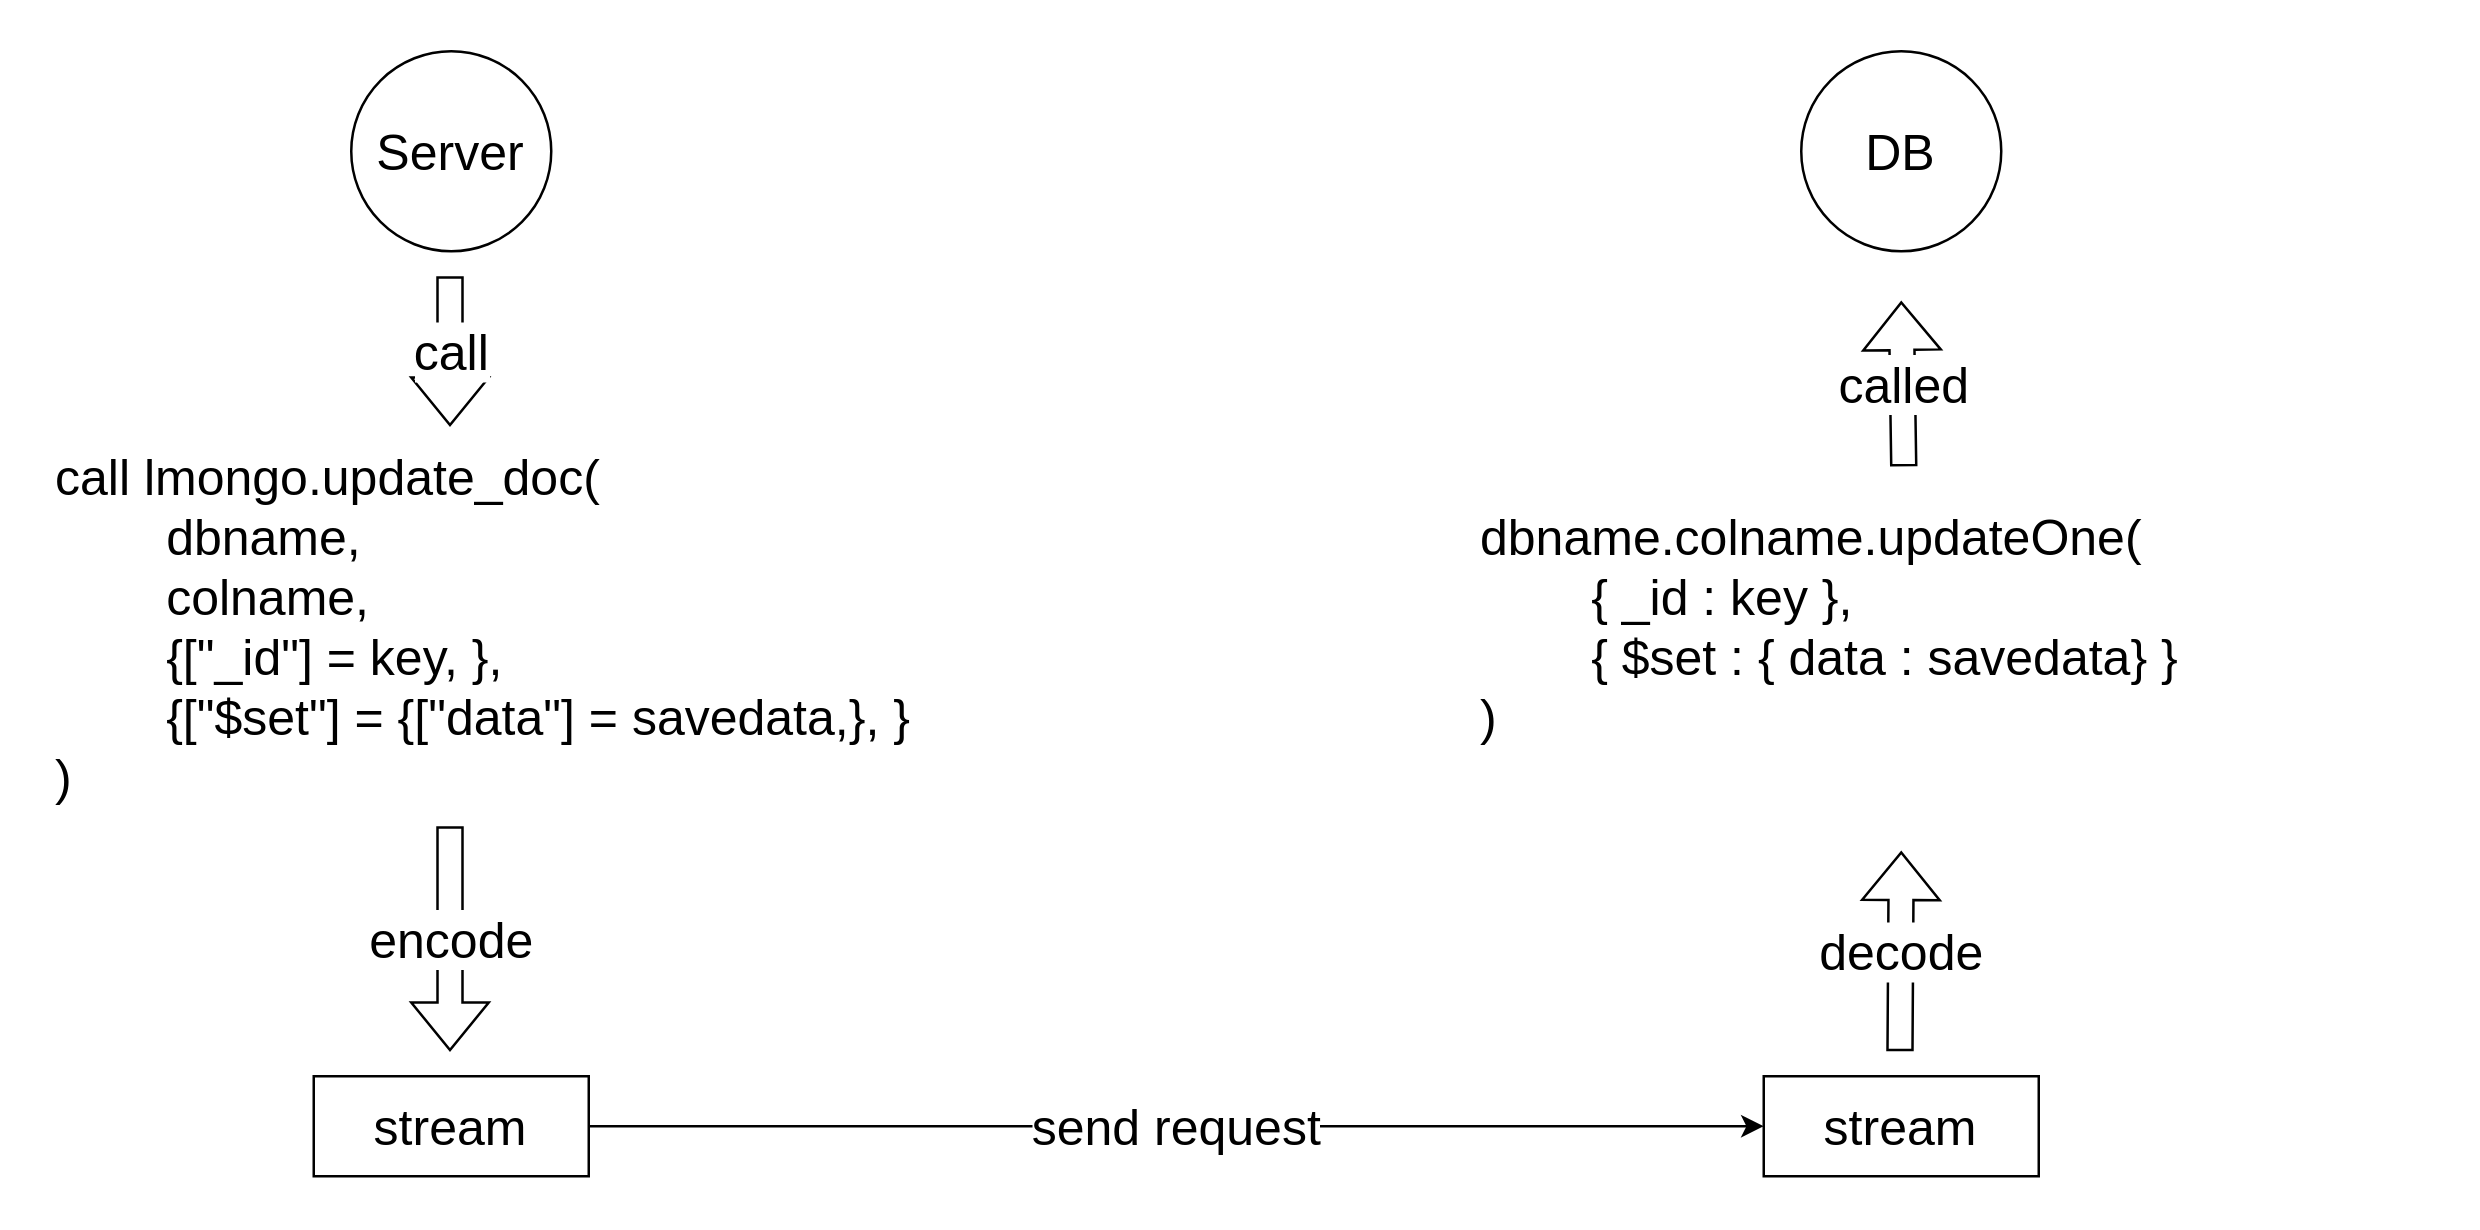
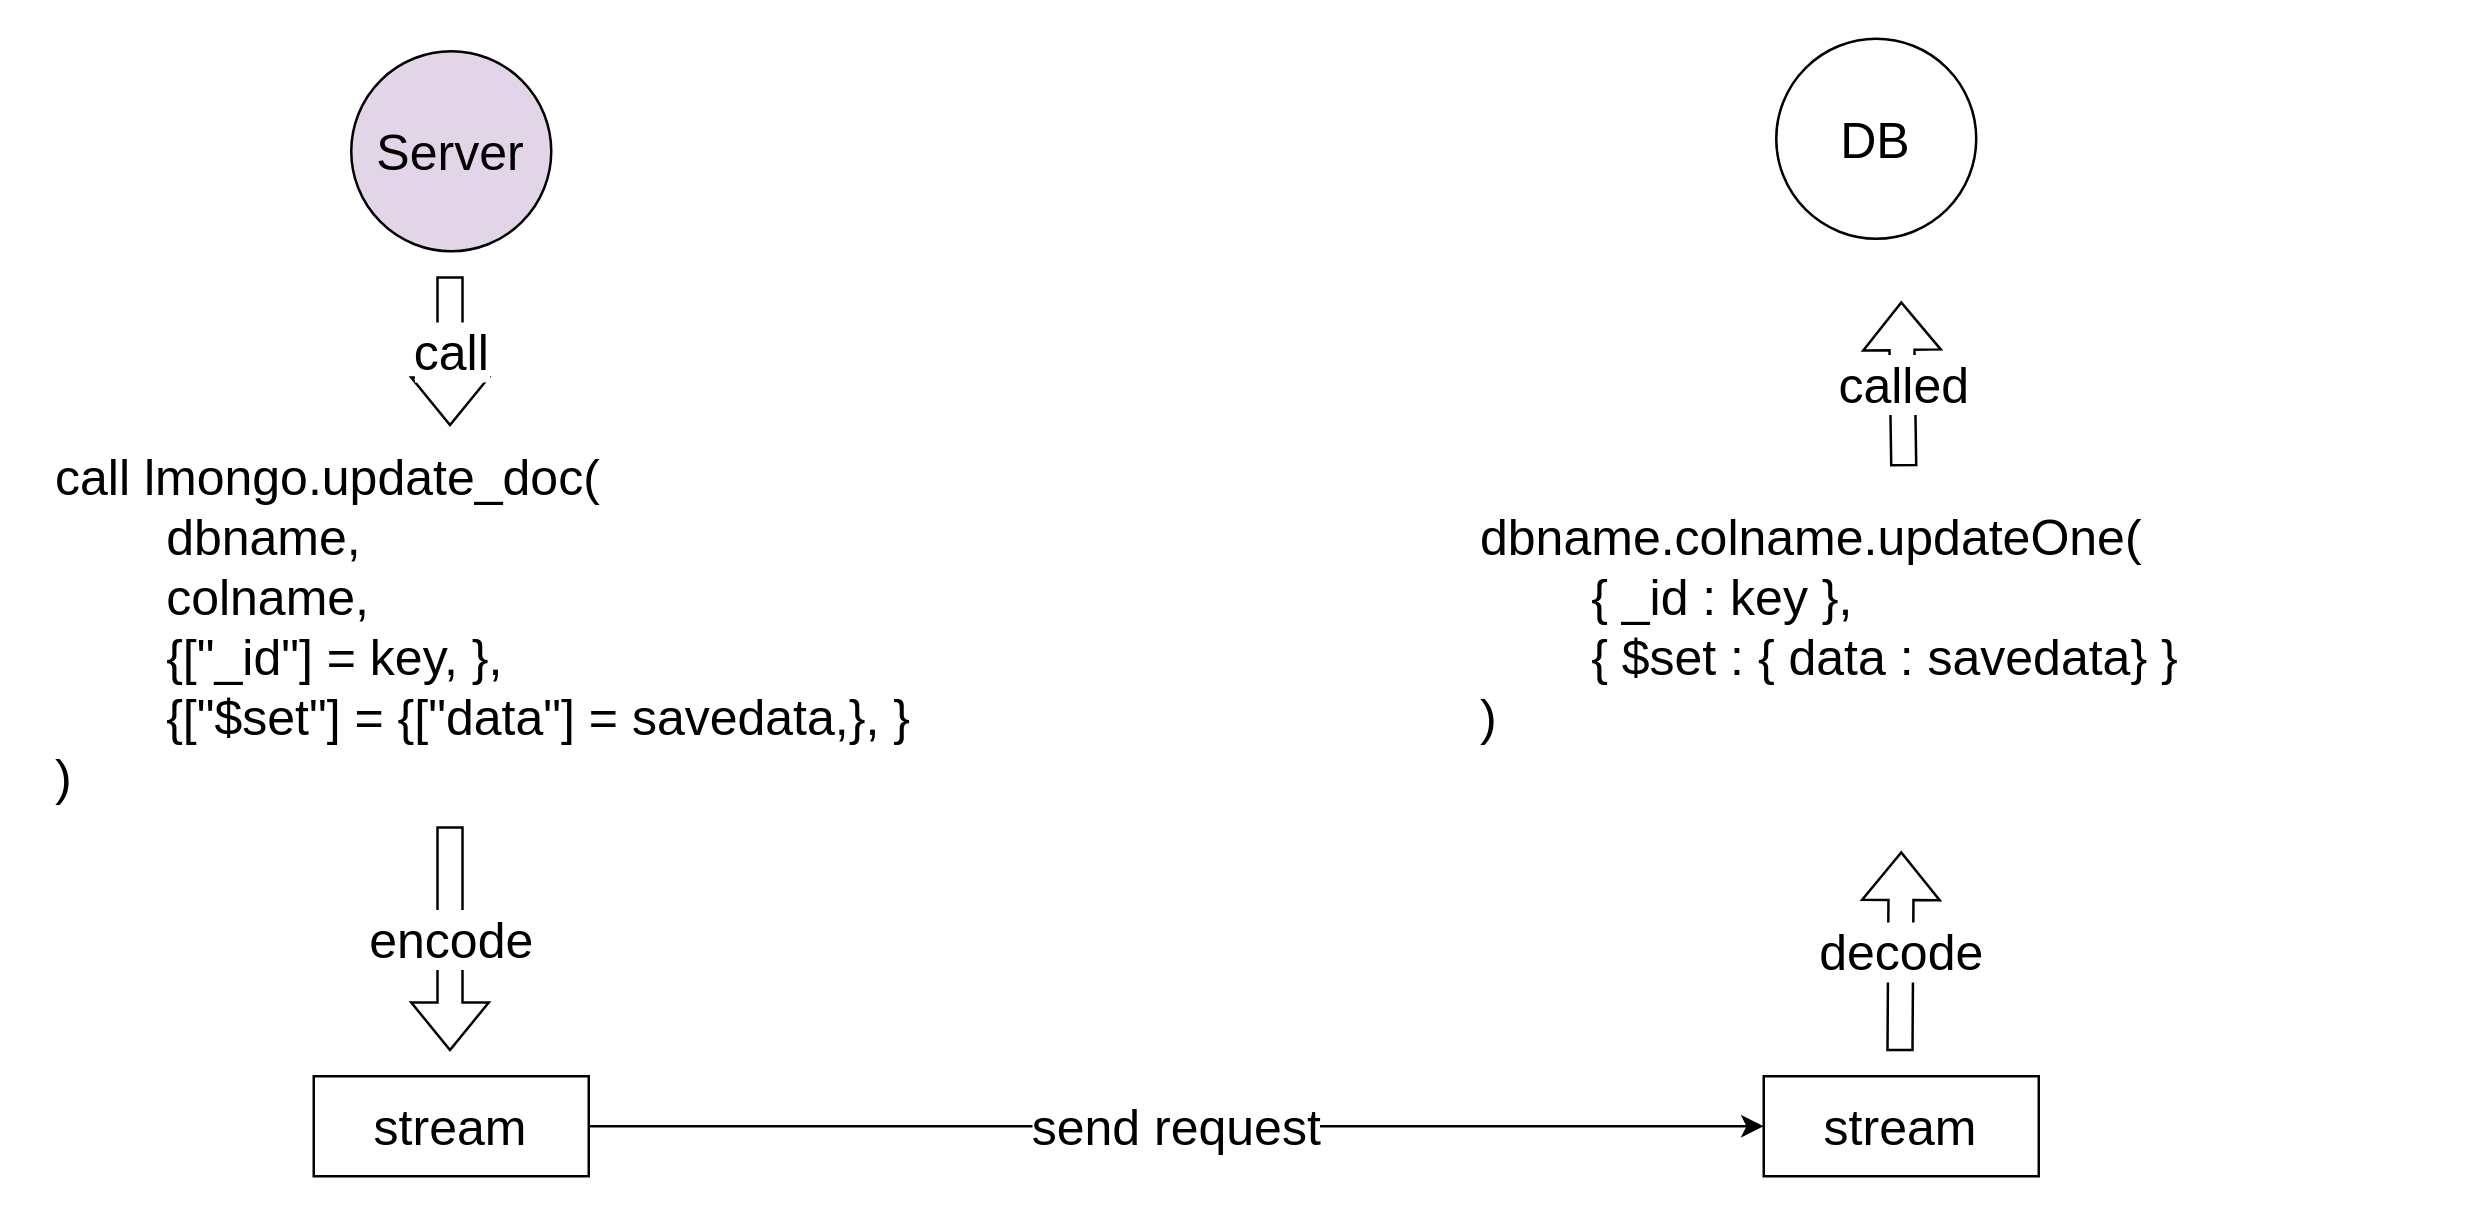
node "Server": fillcolor #ffffff -> #e1d5e7
node "DB": moved (1901, 151) -> (1876, 139)
